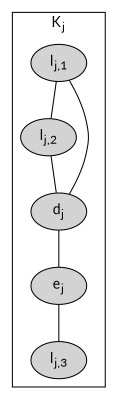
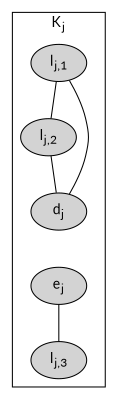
edge "d" -- "e": removed
